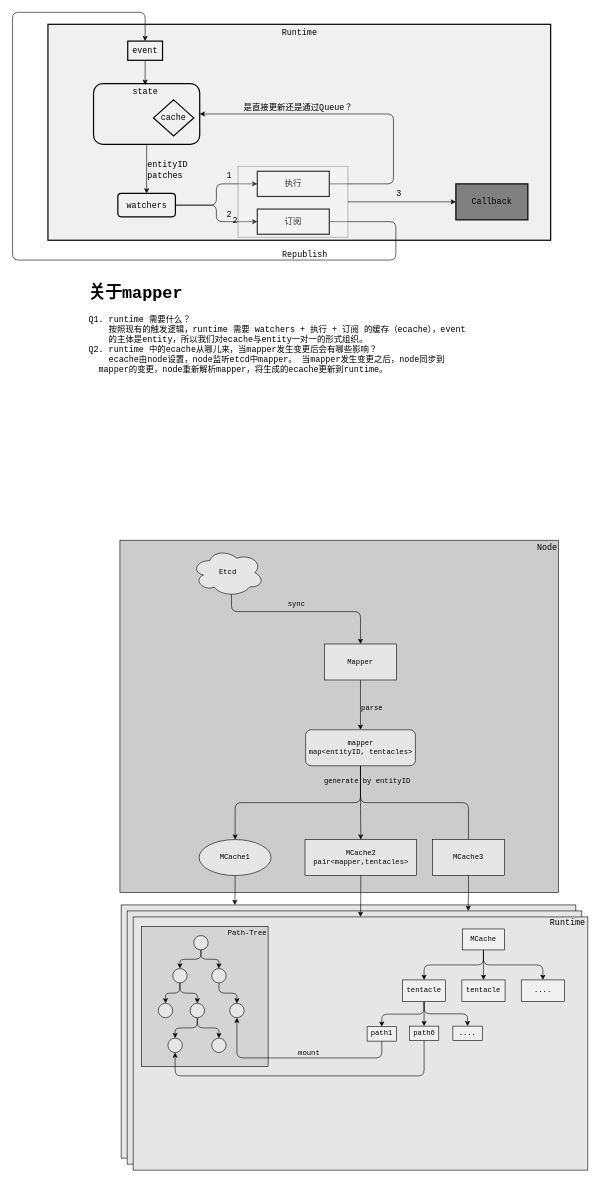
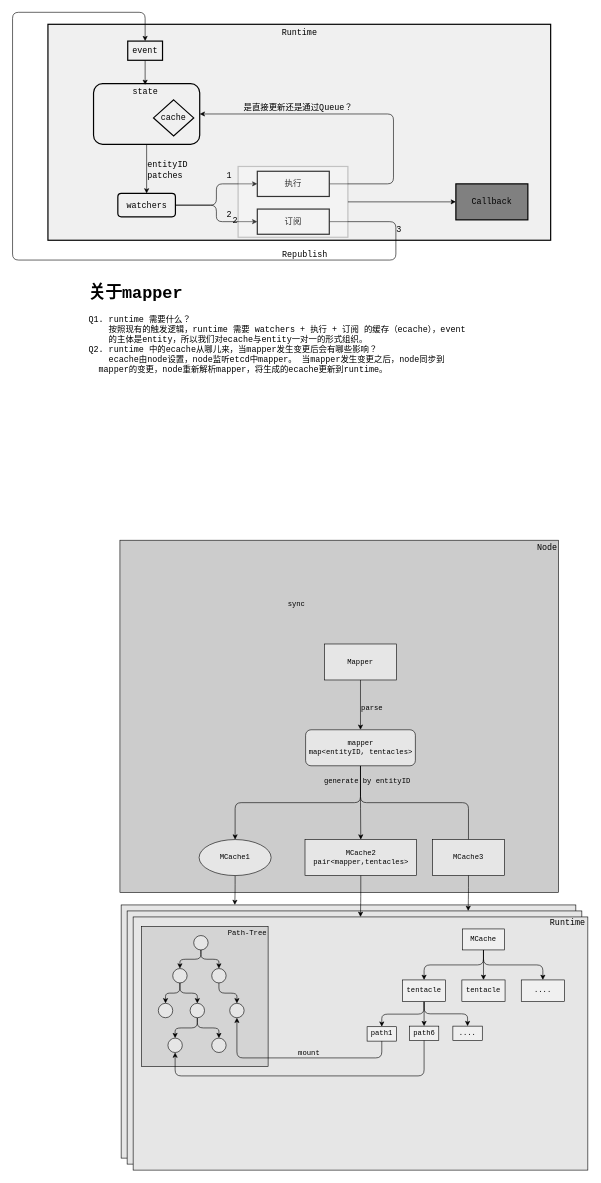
node "3": moved (399, 194) -> (399, 230)
node "Etcd": removed
edge "Etcd" -> "Mapper": removed
